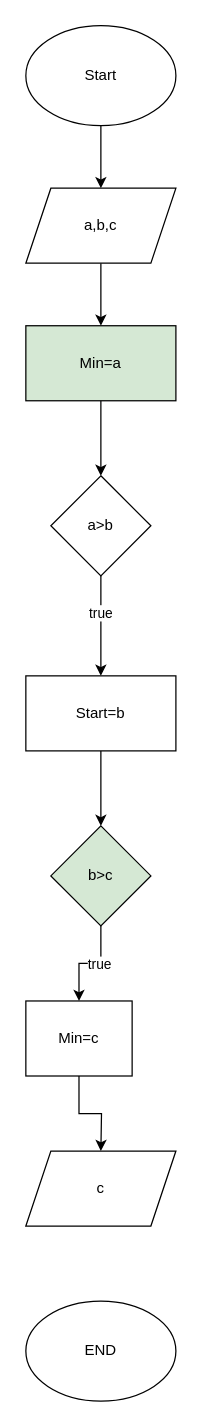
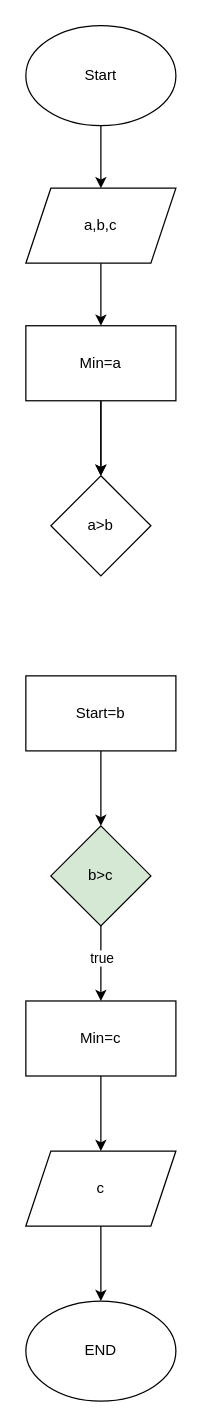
node "Min=a": fillcolor #d5e8d4 -> #ffffff
edge "Min=a" -> "a>b": added
edge "a>b" -> "Start=b": removed, label "true"
node "Min=c": size 106x75 -> 150x75
edge "c" -> "END": added
